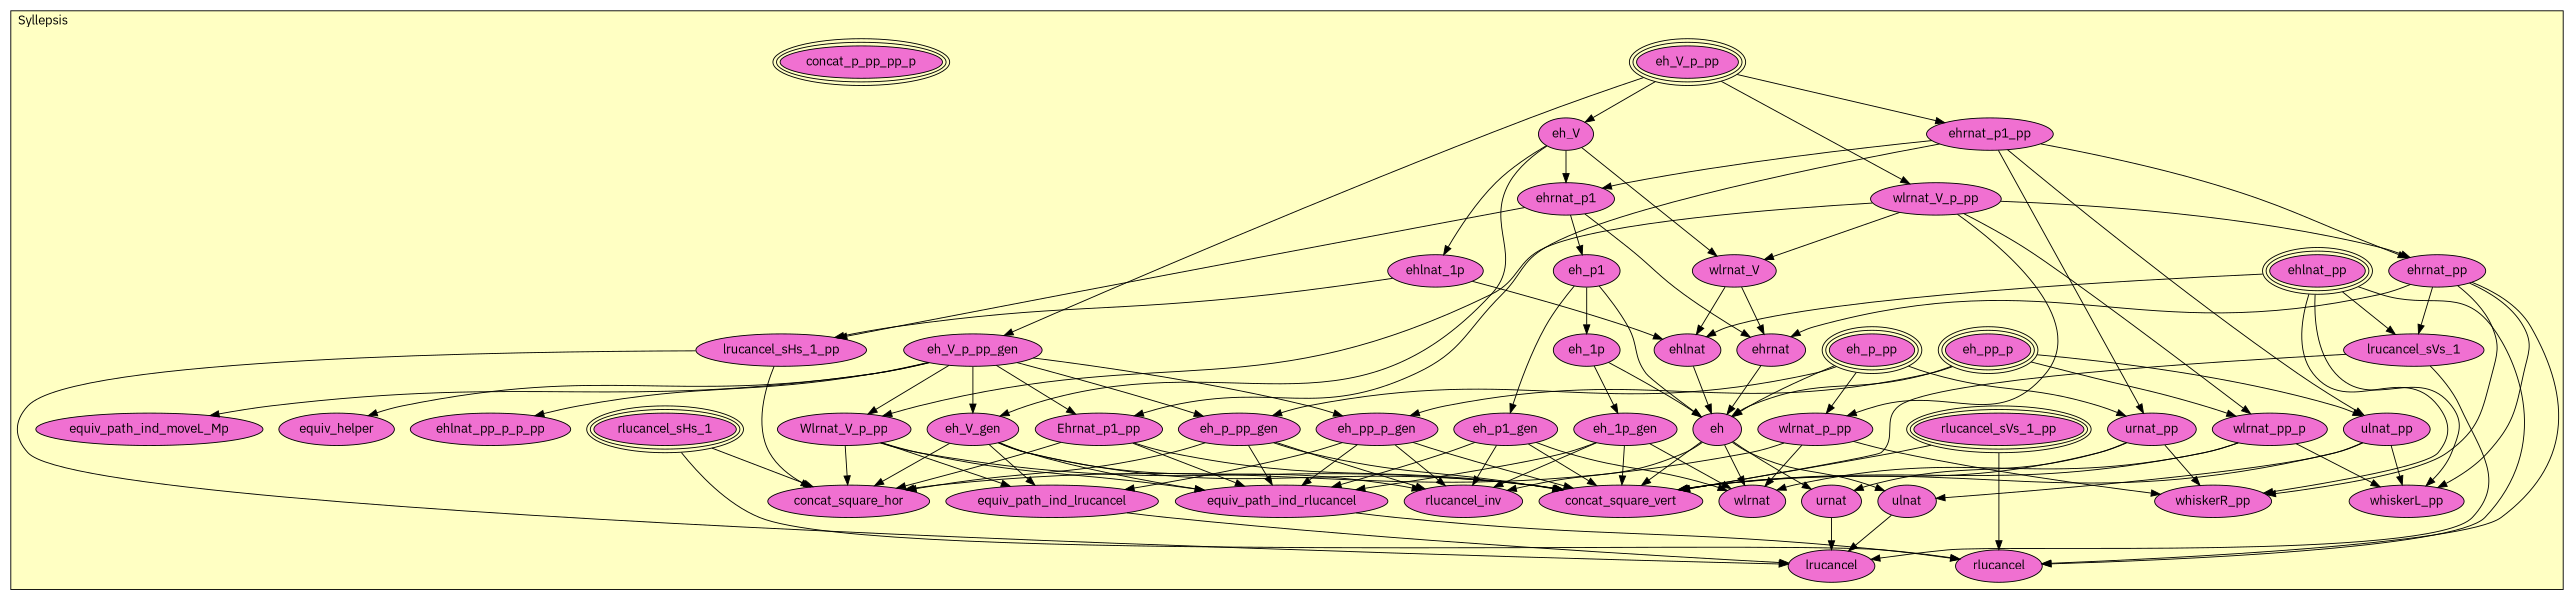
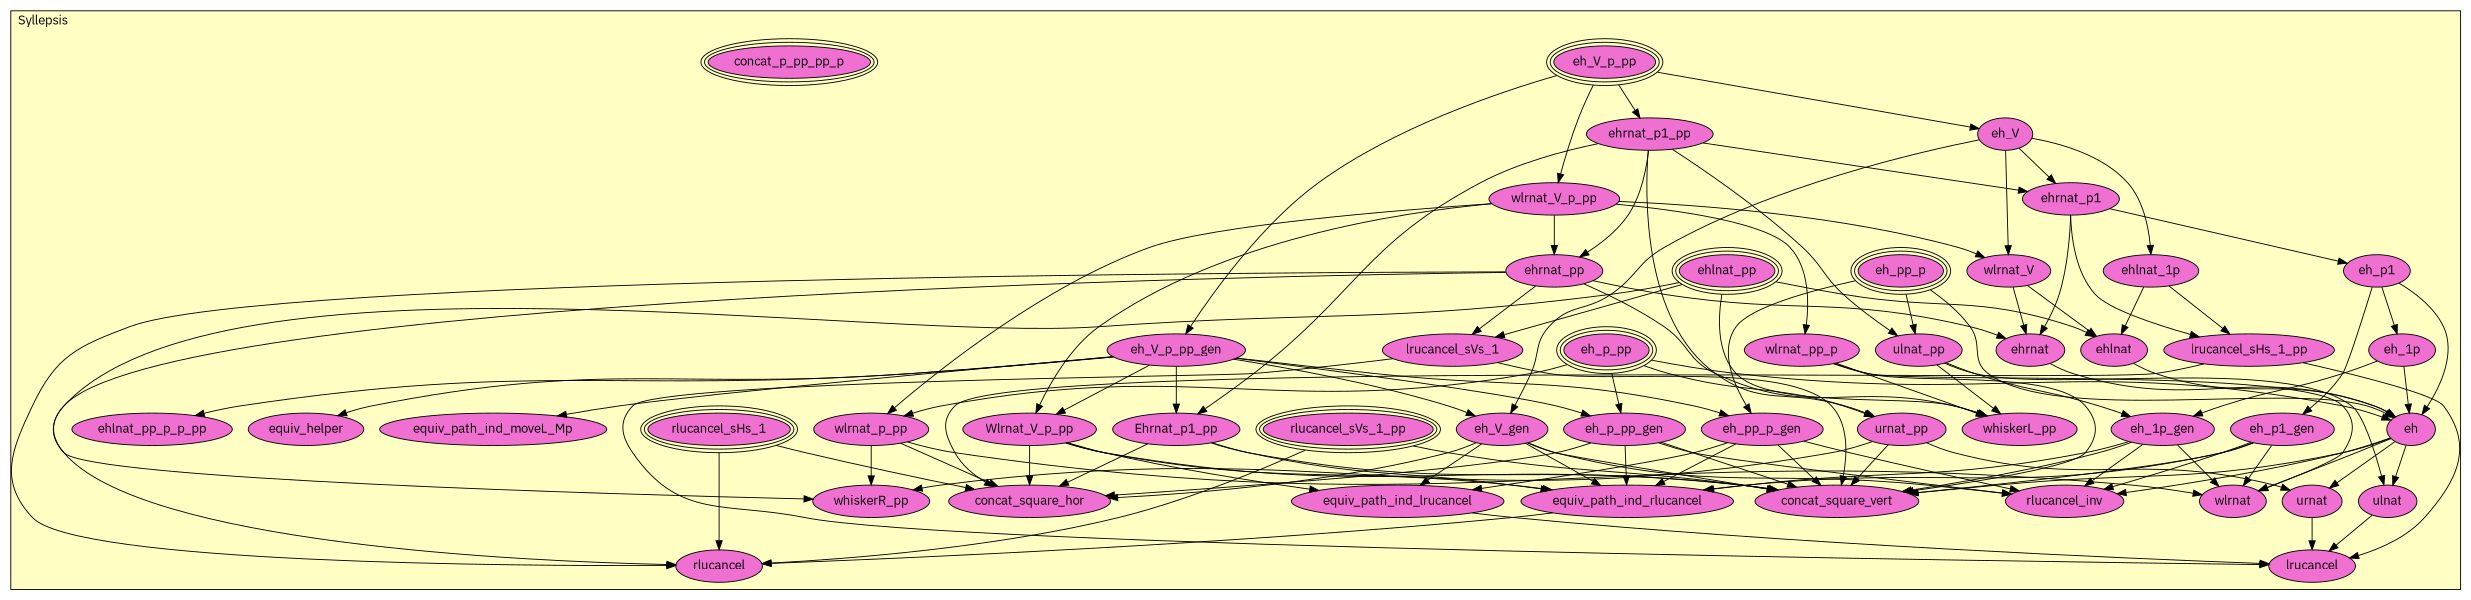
edge "eh_pp_p" -> "wlrnat_pp_p": removed
edge "ehlnat_pp" -> "whiskerR_pp": removed
edge "ulnat_pp" -> "concat_square_vert": now "ulnat_pp" -> "eh_1p_gen"
